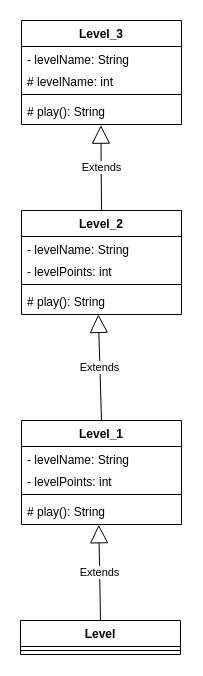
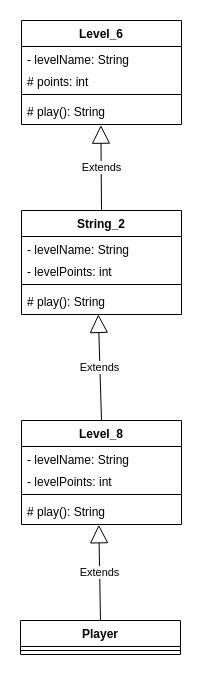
node "Level_3": label "Level_3" -> "Level_6"
node "# levelName: int": label "# levelName: int" -> "# points: int"
node "Level_2": label "Level_2" -> "String_2"
node "Level_1": label "Level_1" -> "Level_8"
node "Level": label "Level" -> "Player"
